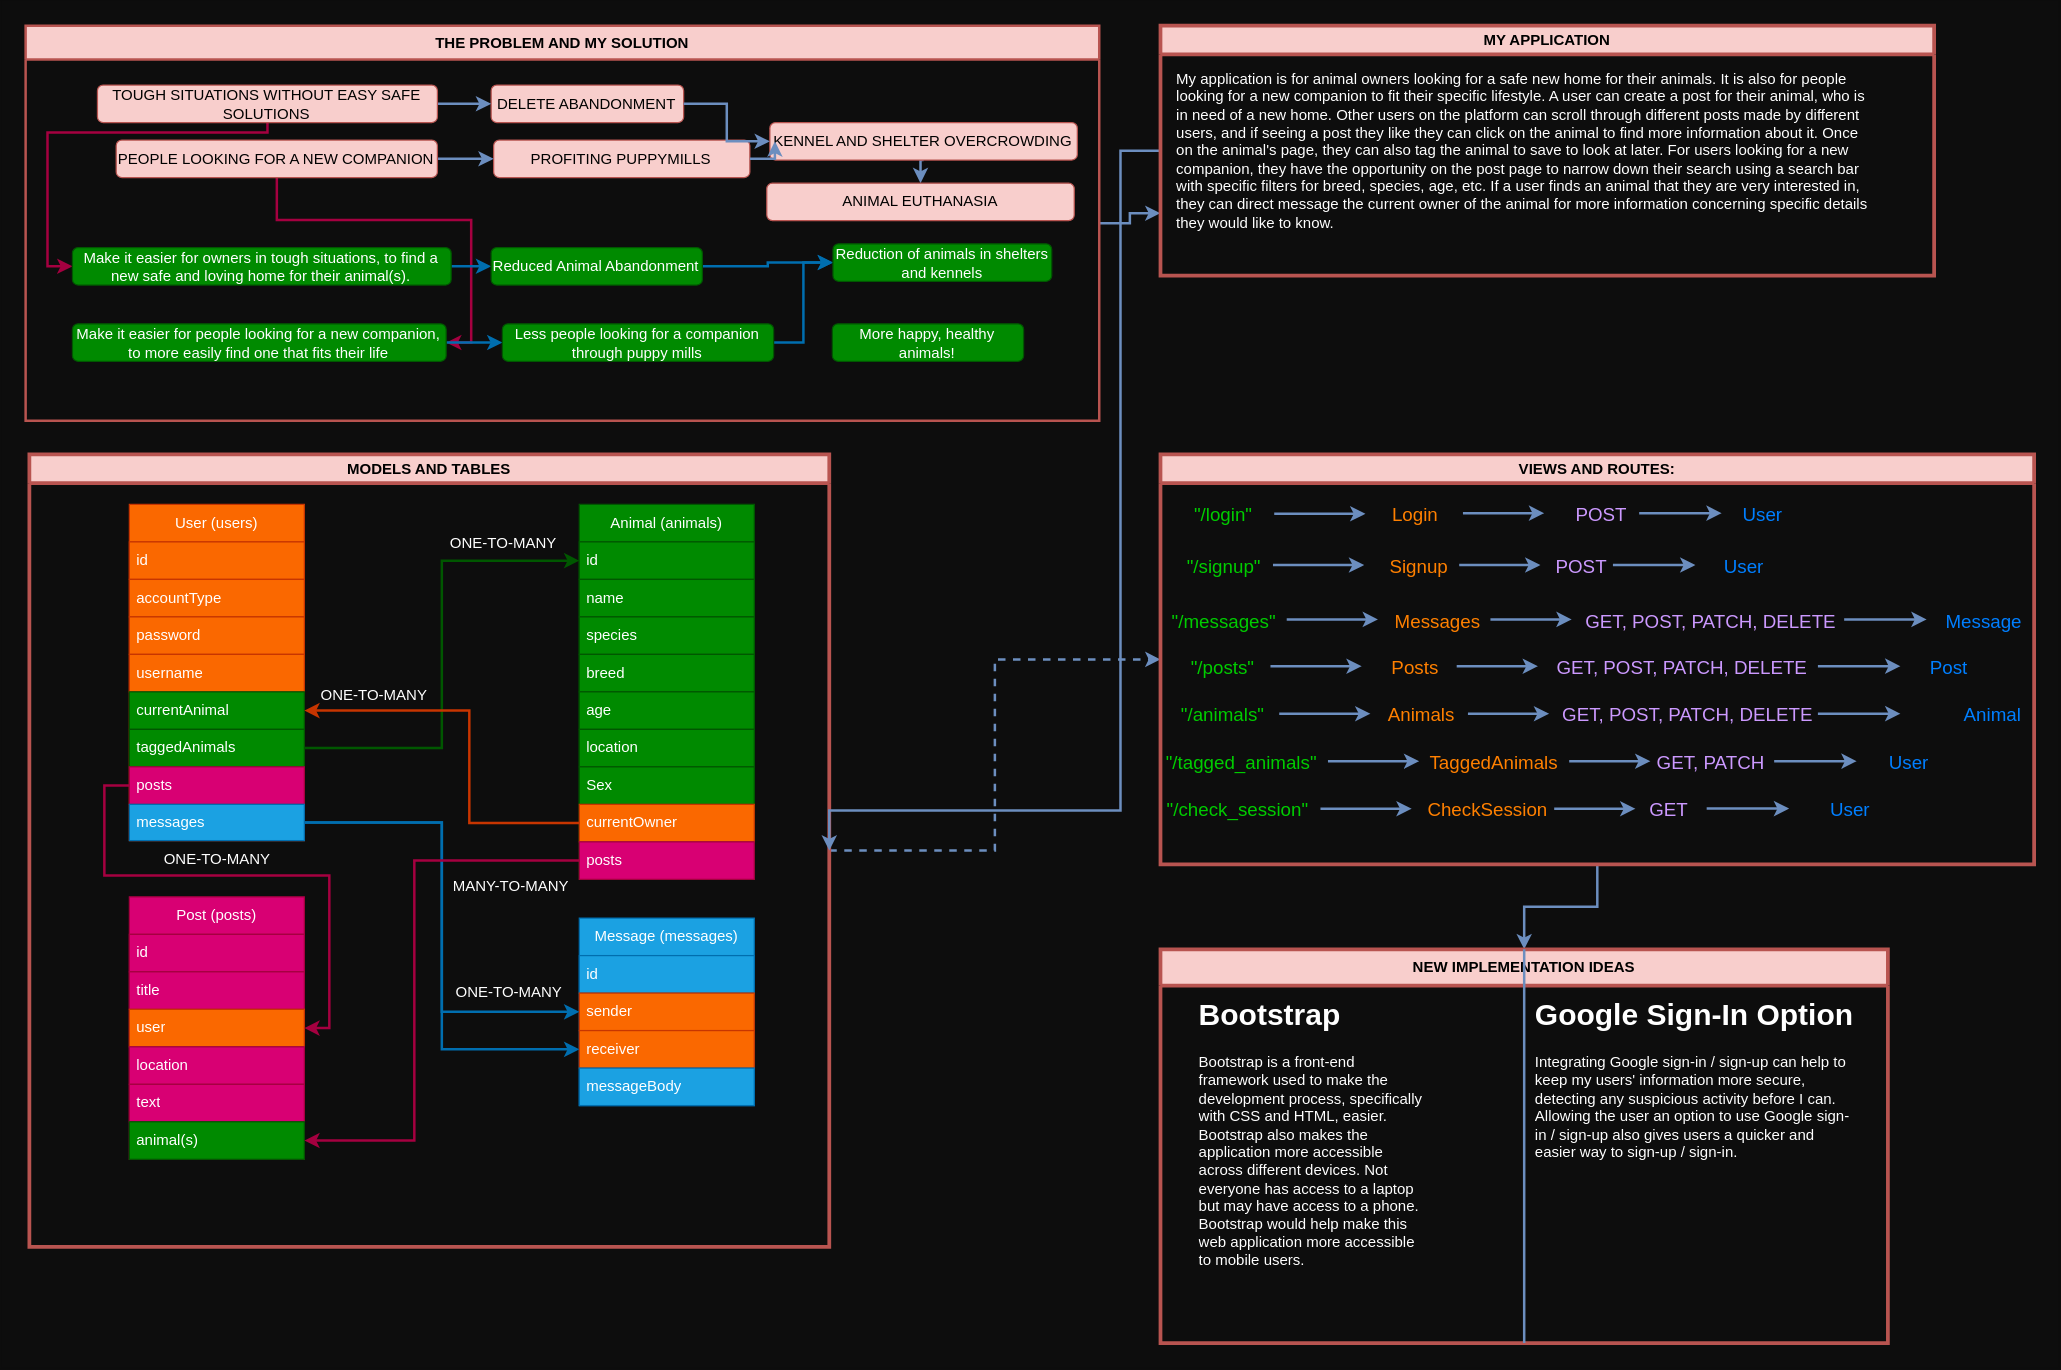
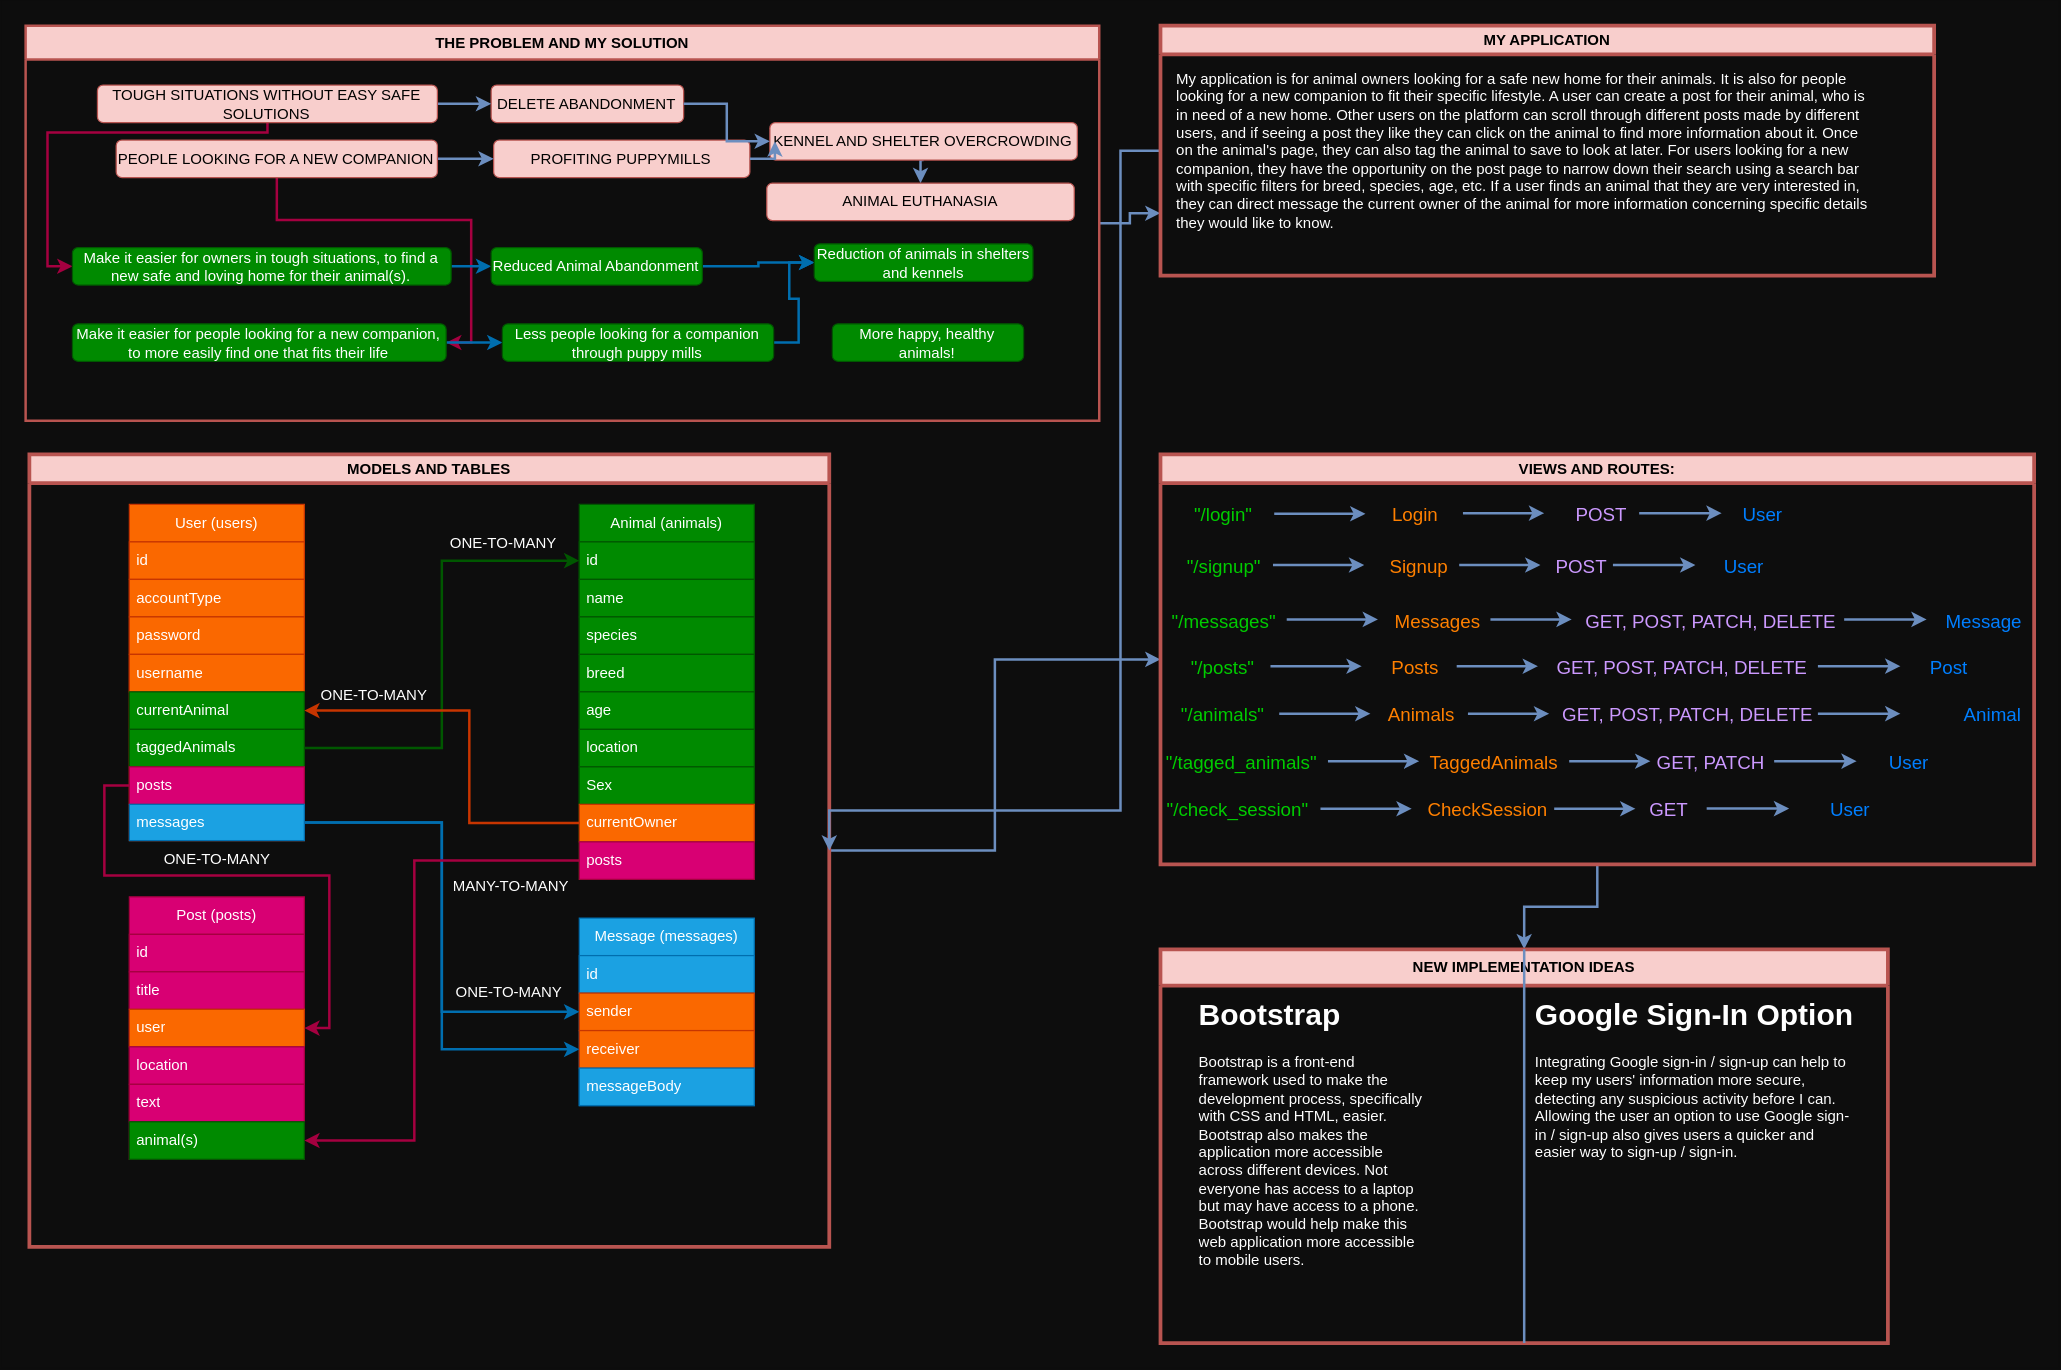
node "Reduction of animals in shelters and kennels": moved (942, 263) -> (924, 263)
edge "MODELS AND TABLES" -> "VIEWS AND ROUTES:": style dashed -> solid
